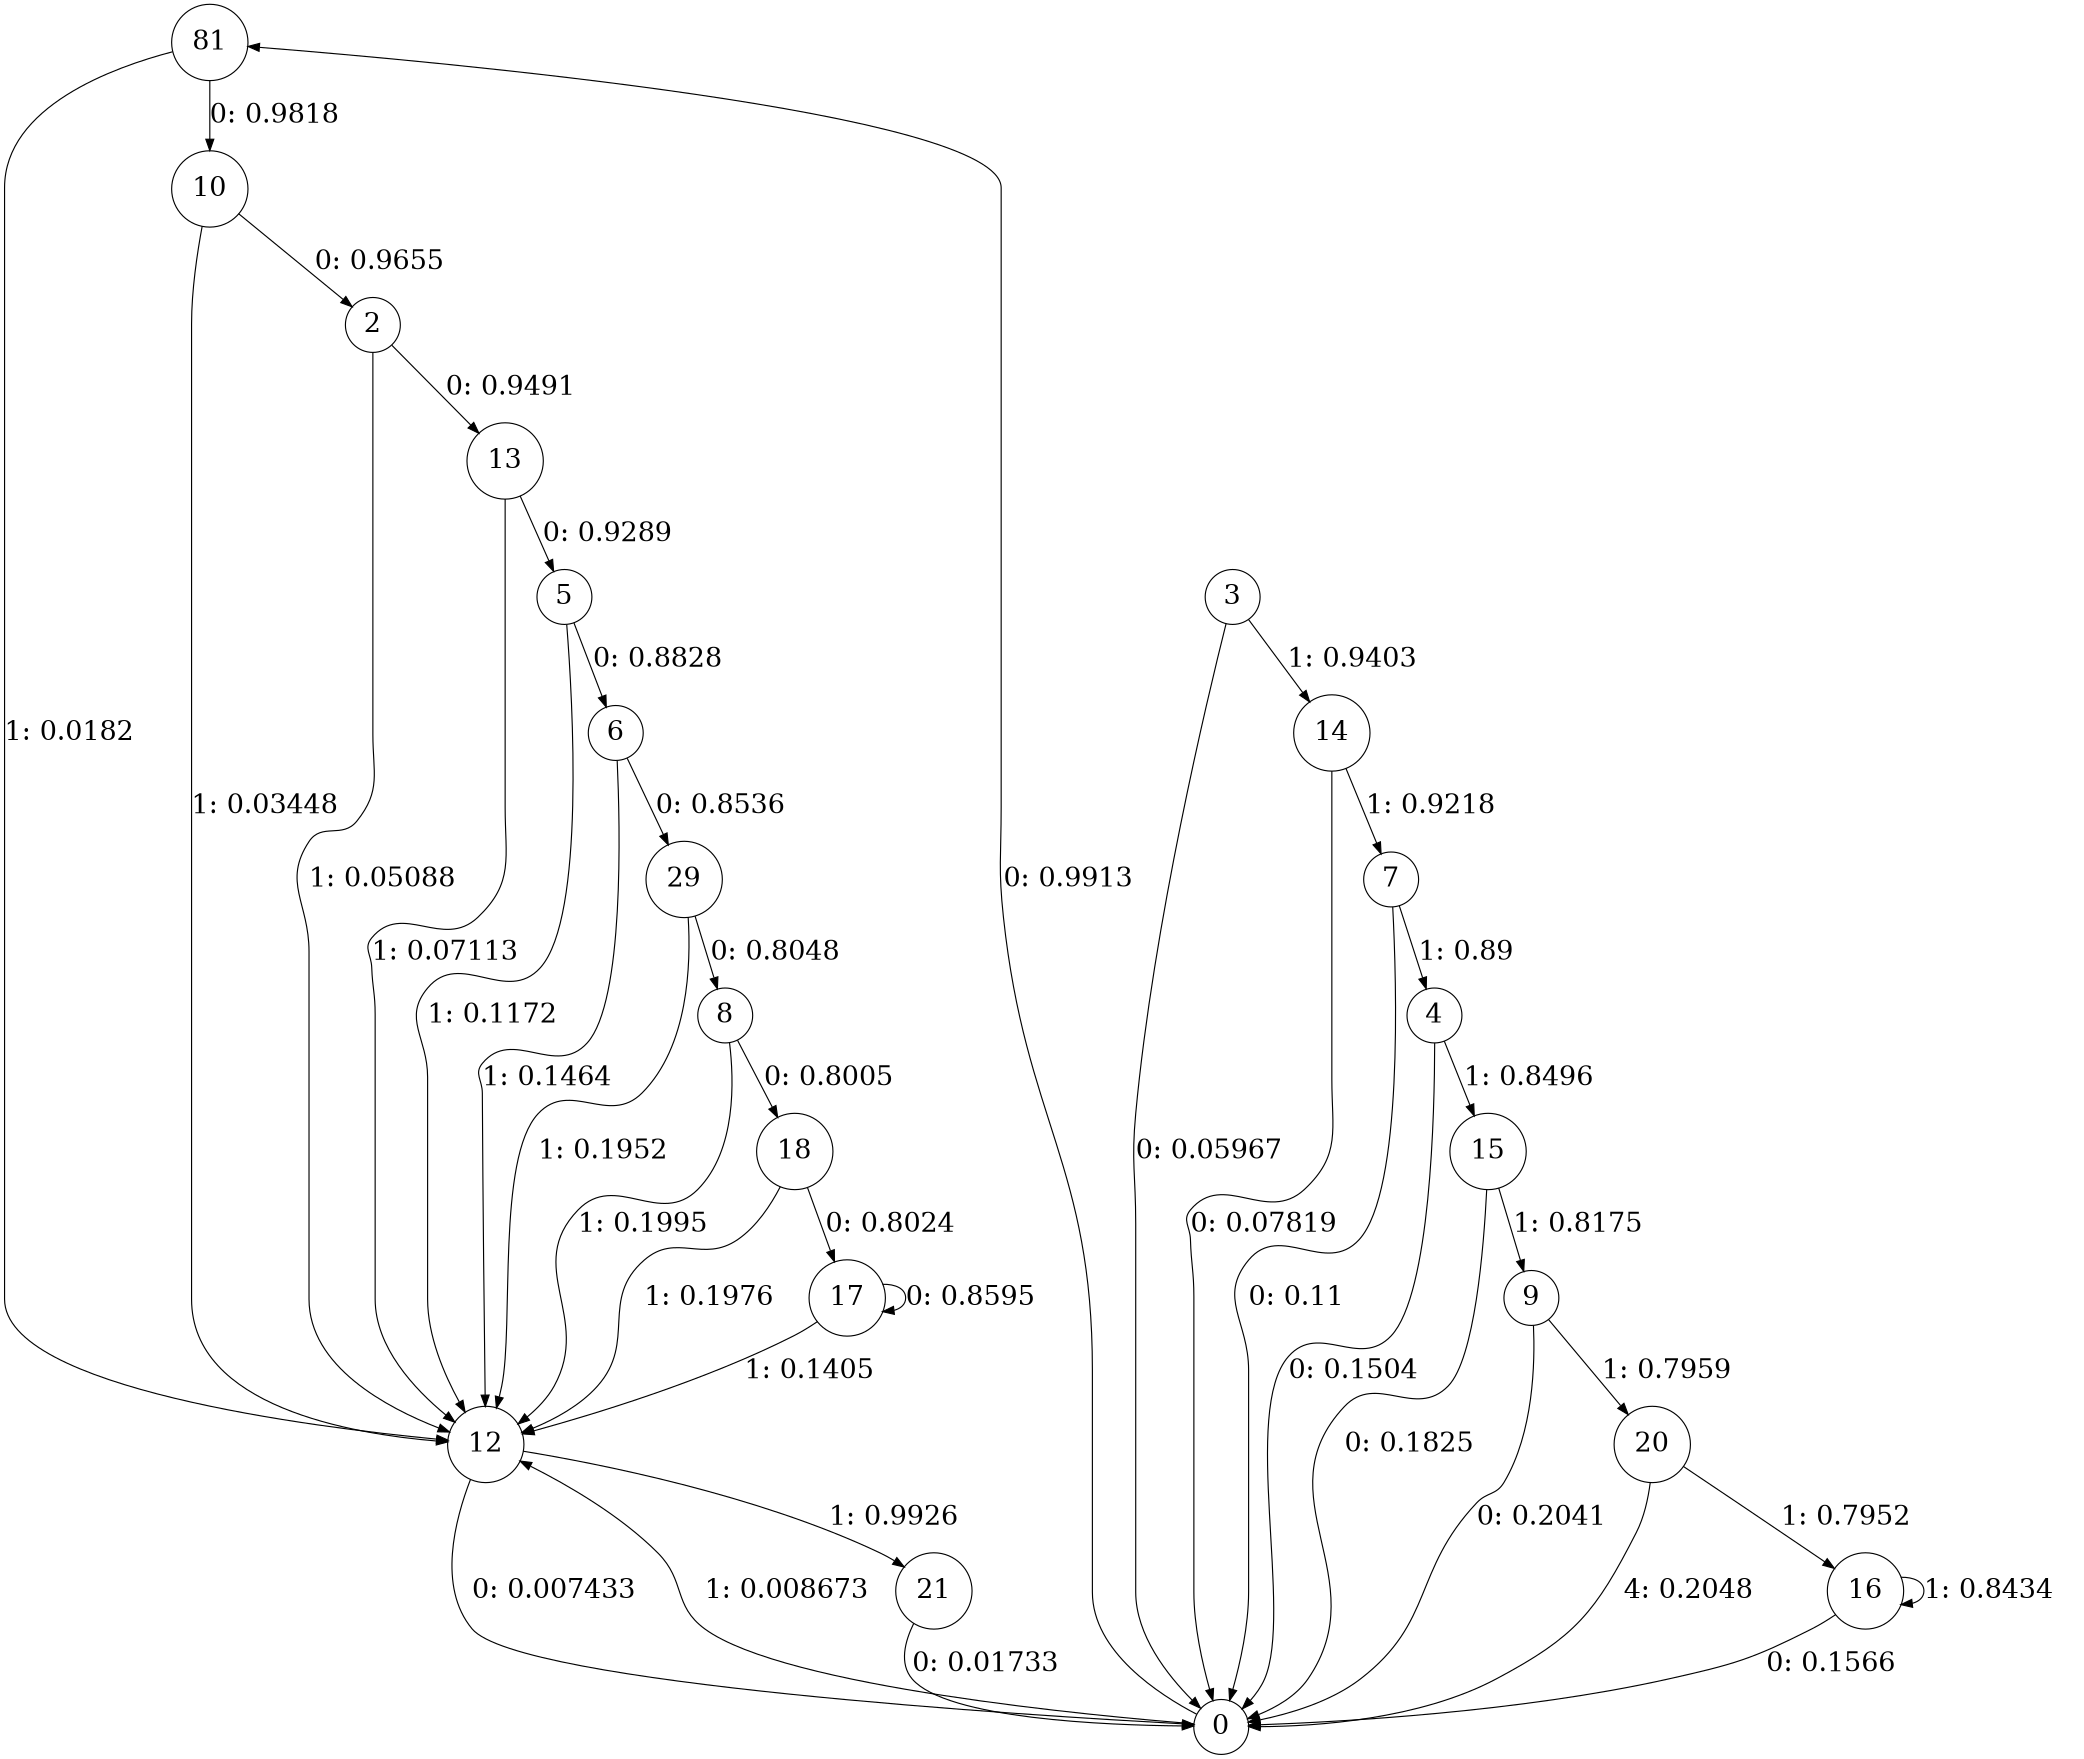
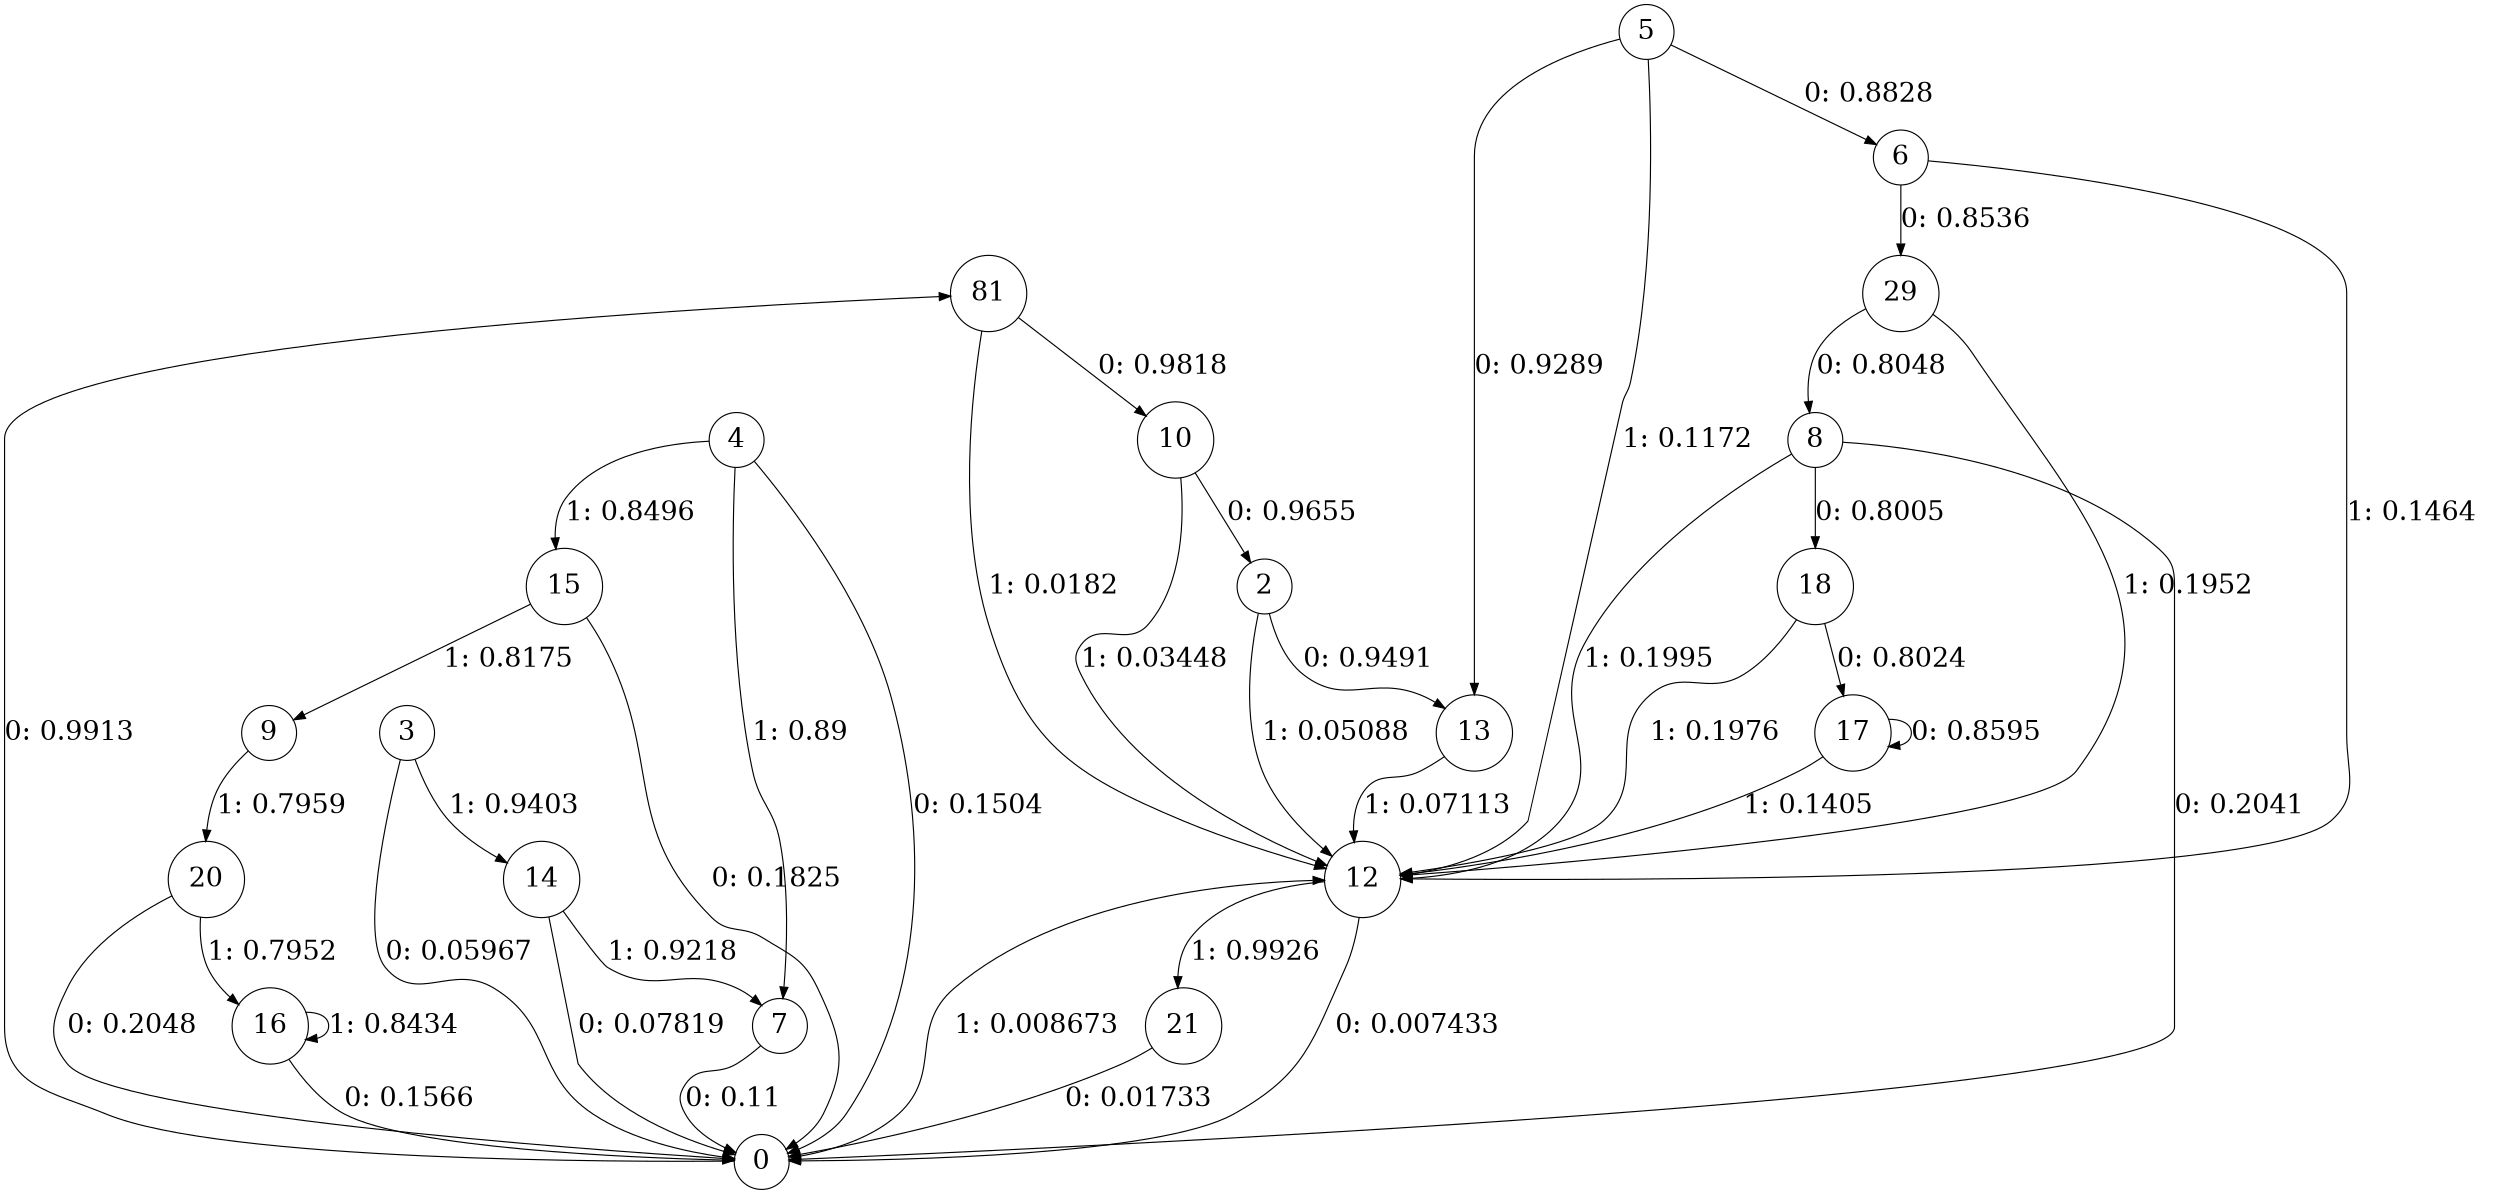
edge "13" -> "5": reversed
edge "7" -> "4": reversed
edge "9" -> "0": now "8" -> "0"
edge "20" -> "0": label "4: 0.2048   " -> "0: 0.2048   "
